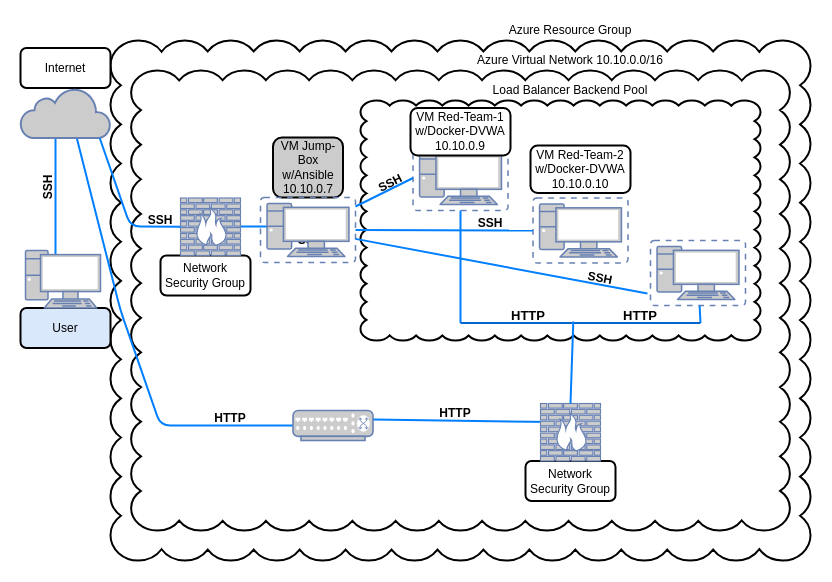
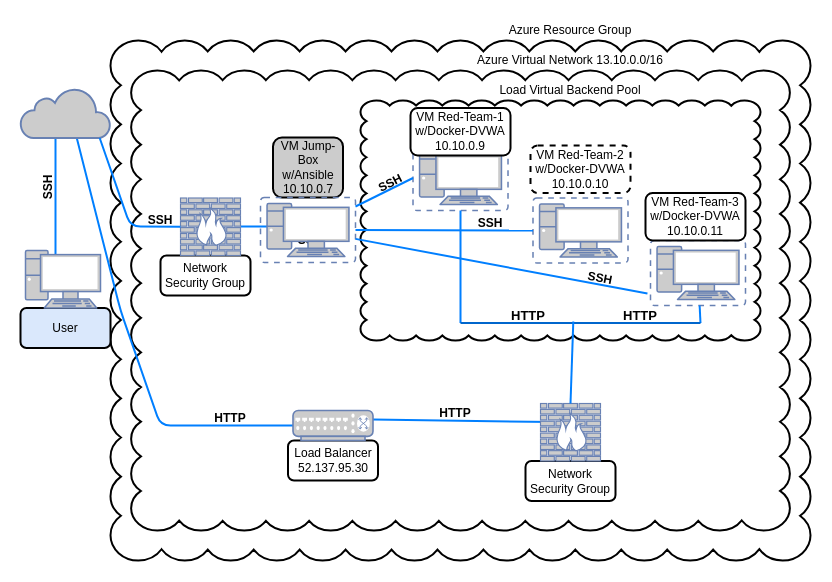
node "Azure Virtual Network 10.10.0.0/16": label "Azure Virtual Network 10.10.0.0/16" -> "Azure Virtual Network 13.10.0.0/16"
node "Internet": removed
node "Load Balancer Backend Pool": label "Load Balancer Backend Pool" -> "Load Virtual Backend Pool"
node "VM Red-Team-2 w/Docker-DVWA 10.10.0.10": style solid -> dashed
node "VM Red-Team-3 w/Docker-DVWA 10.10.0.11": added
node "Load Balancer 52.137.95.30": added
